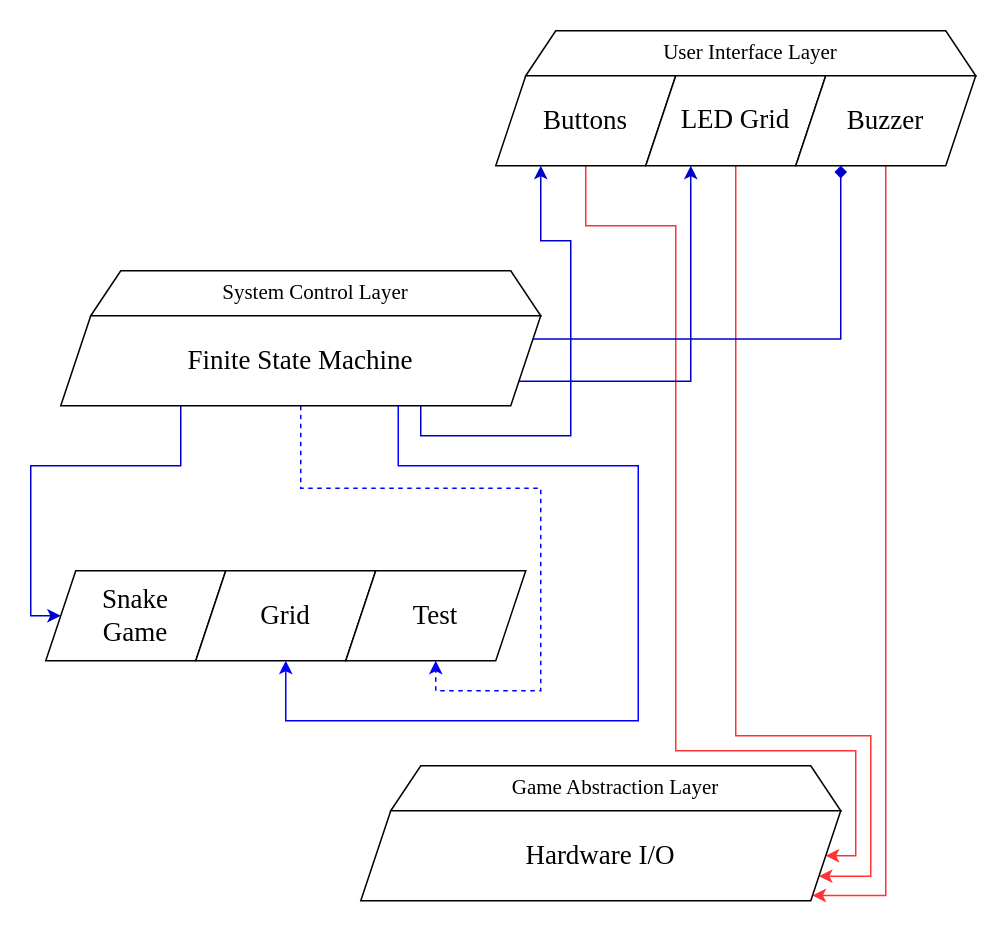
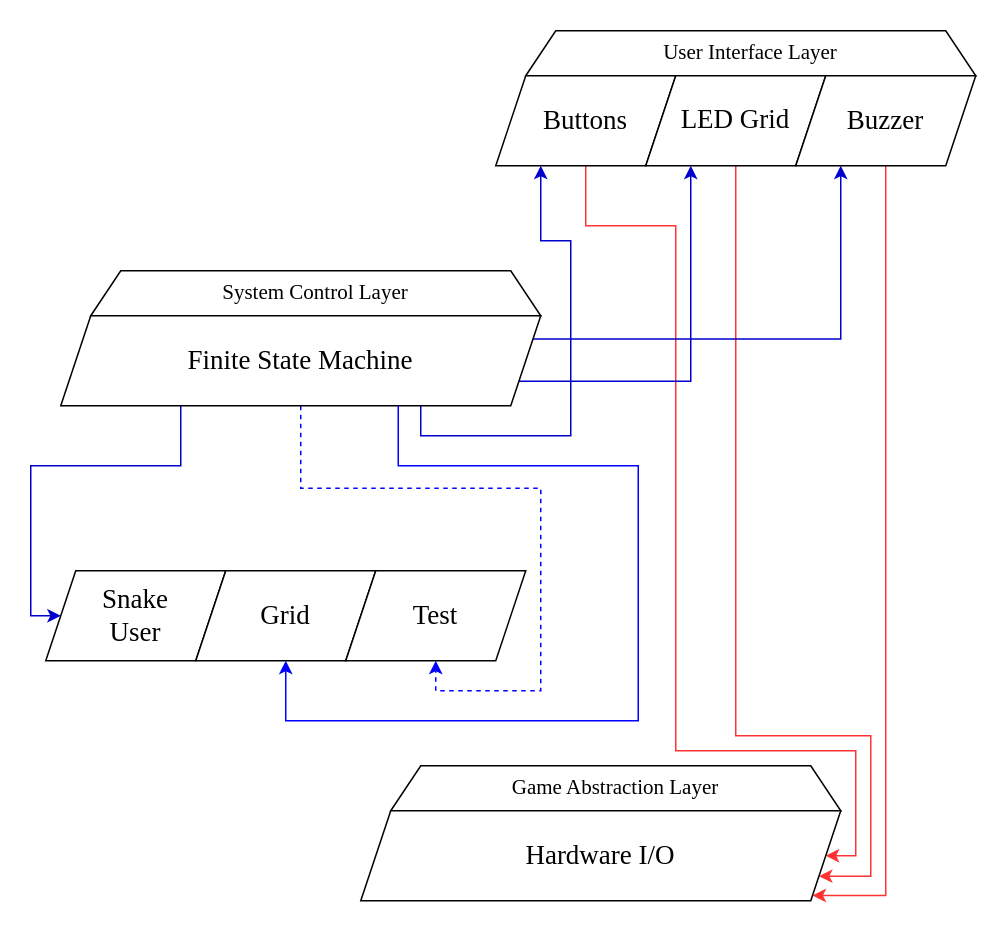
edge "Finite State Machine" -> "Buzzer": arrowhead diamond -> classic
node "Snake Game": label "Snake Game" -> "Snake User"
